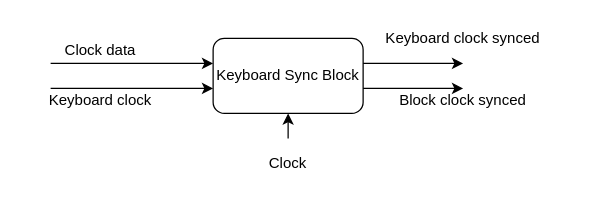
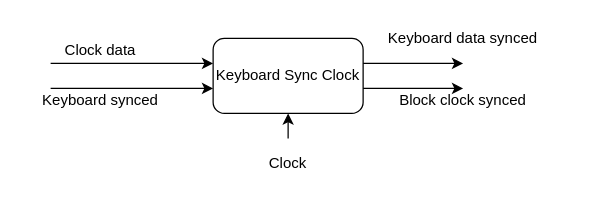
node "Keyboard clock synced": label "Keyboard clock synced" -> "Keyboard data synced"
node "Keyboard Sync Block": label "Keyboard Sync Block" -> "Keyboard Sync Clock"
node "Keyboard clock": label "Keyboard clock" -> "Keyboard synced"
